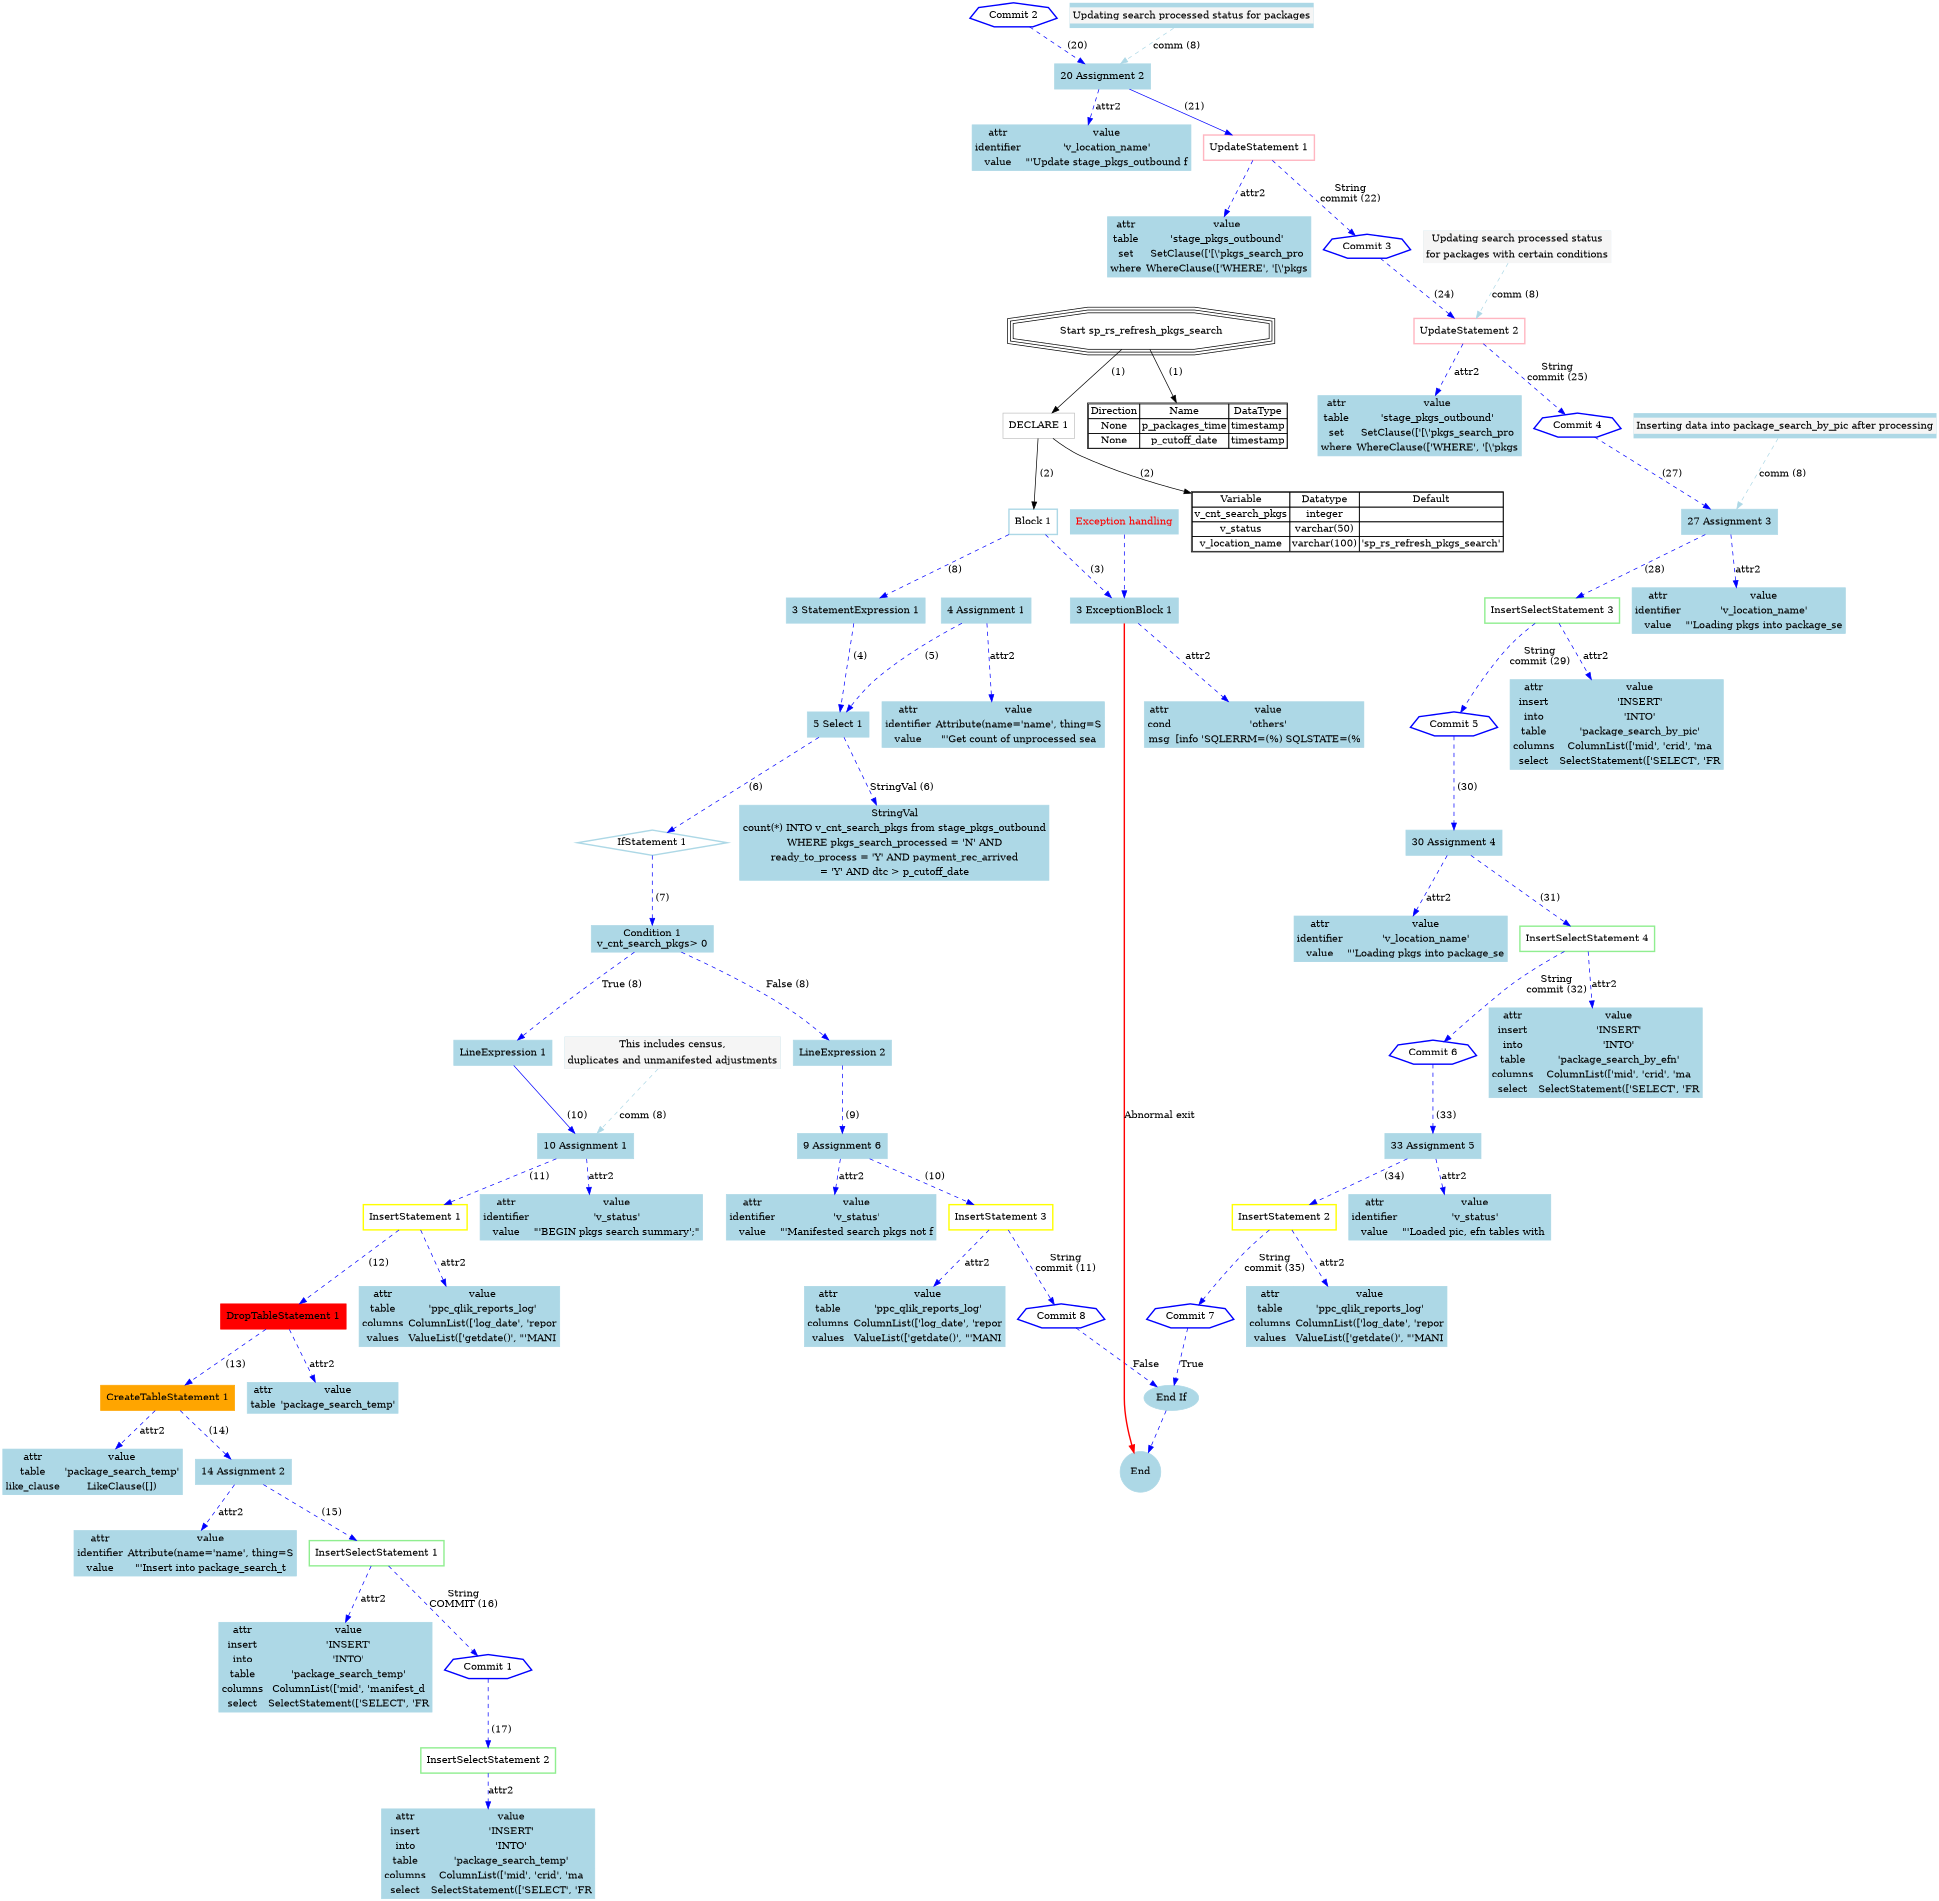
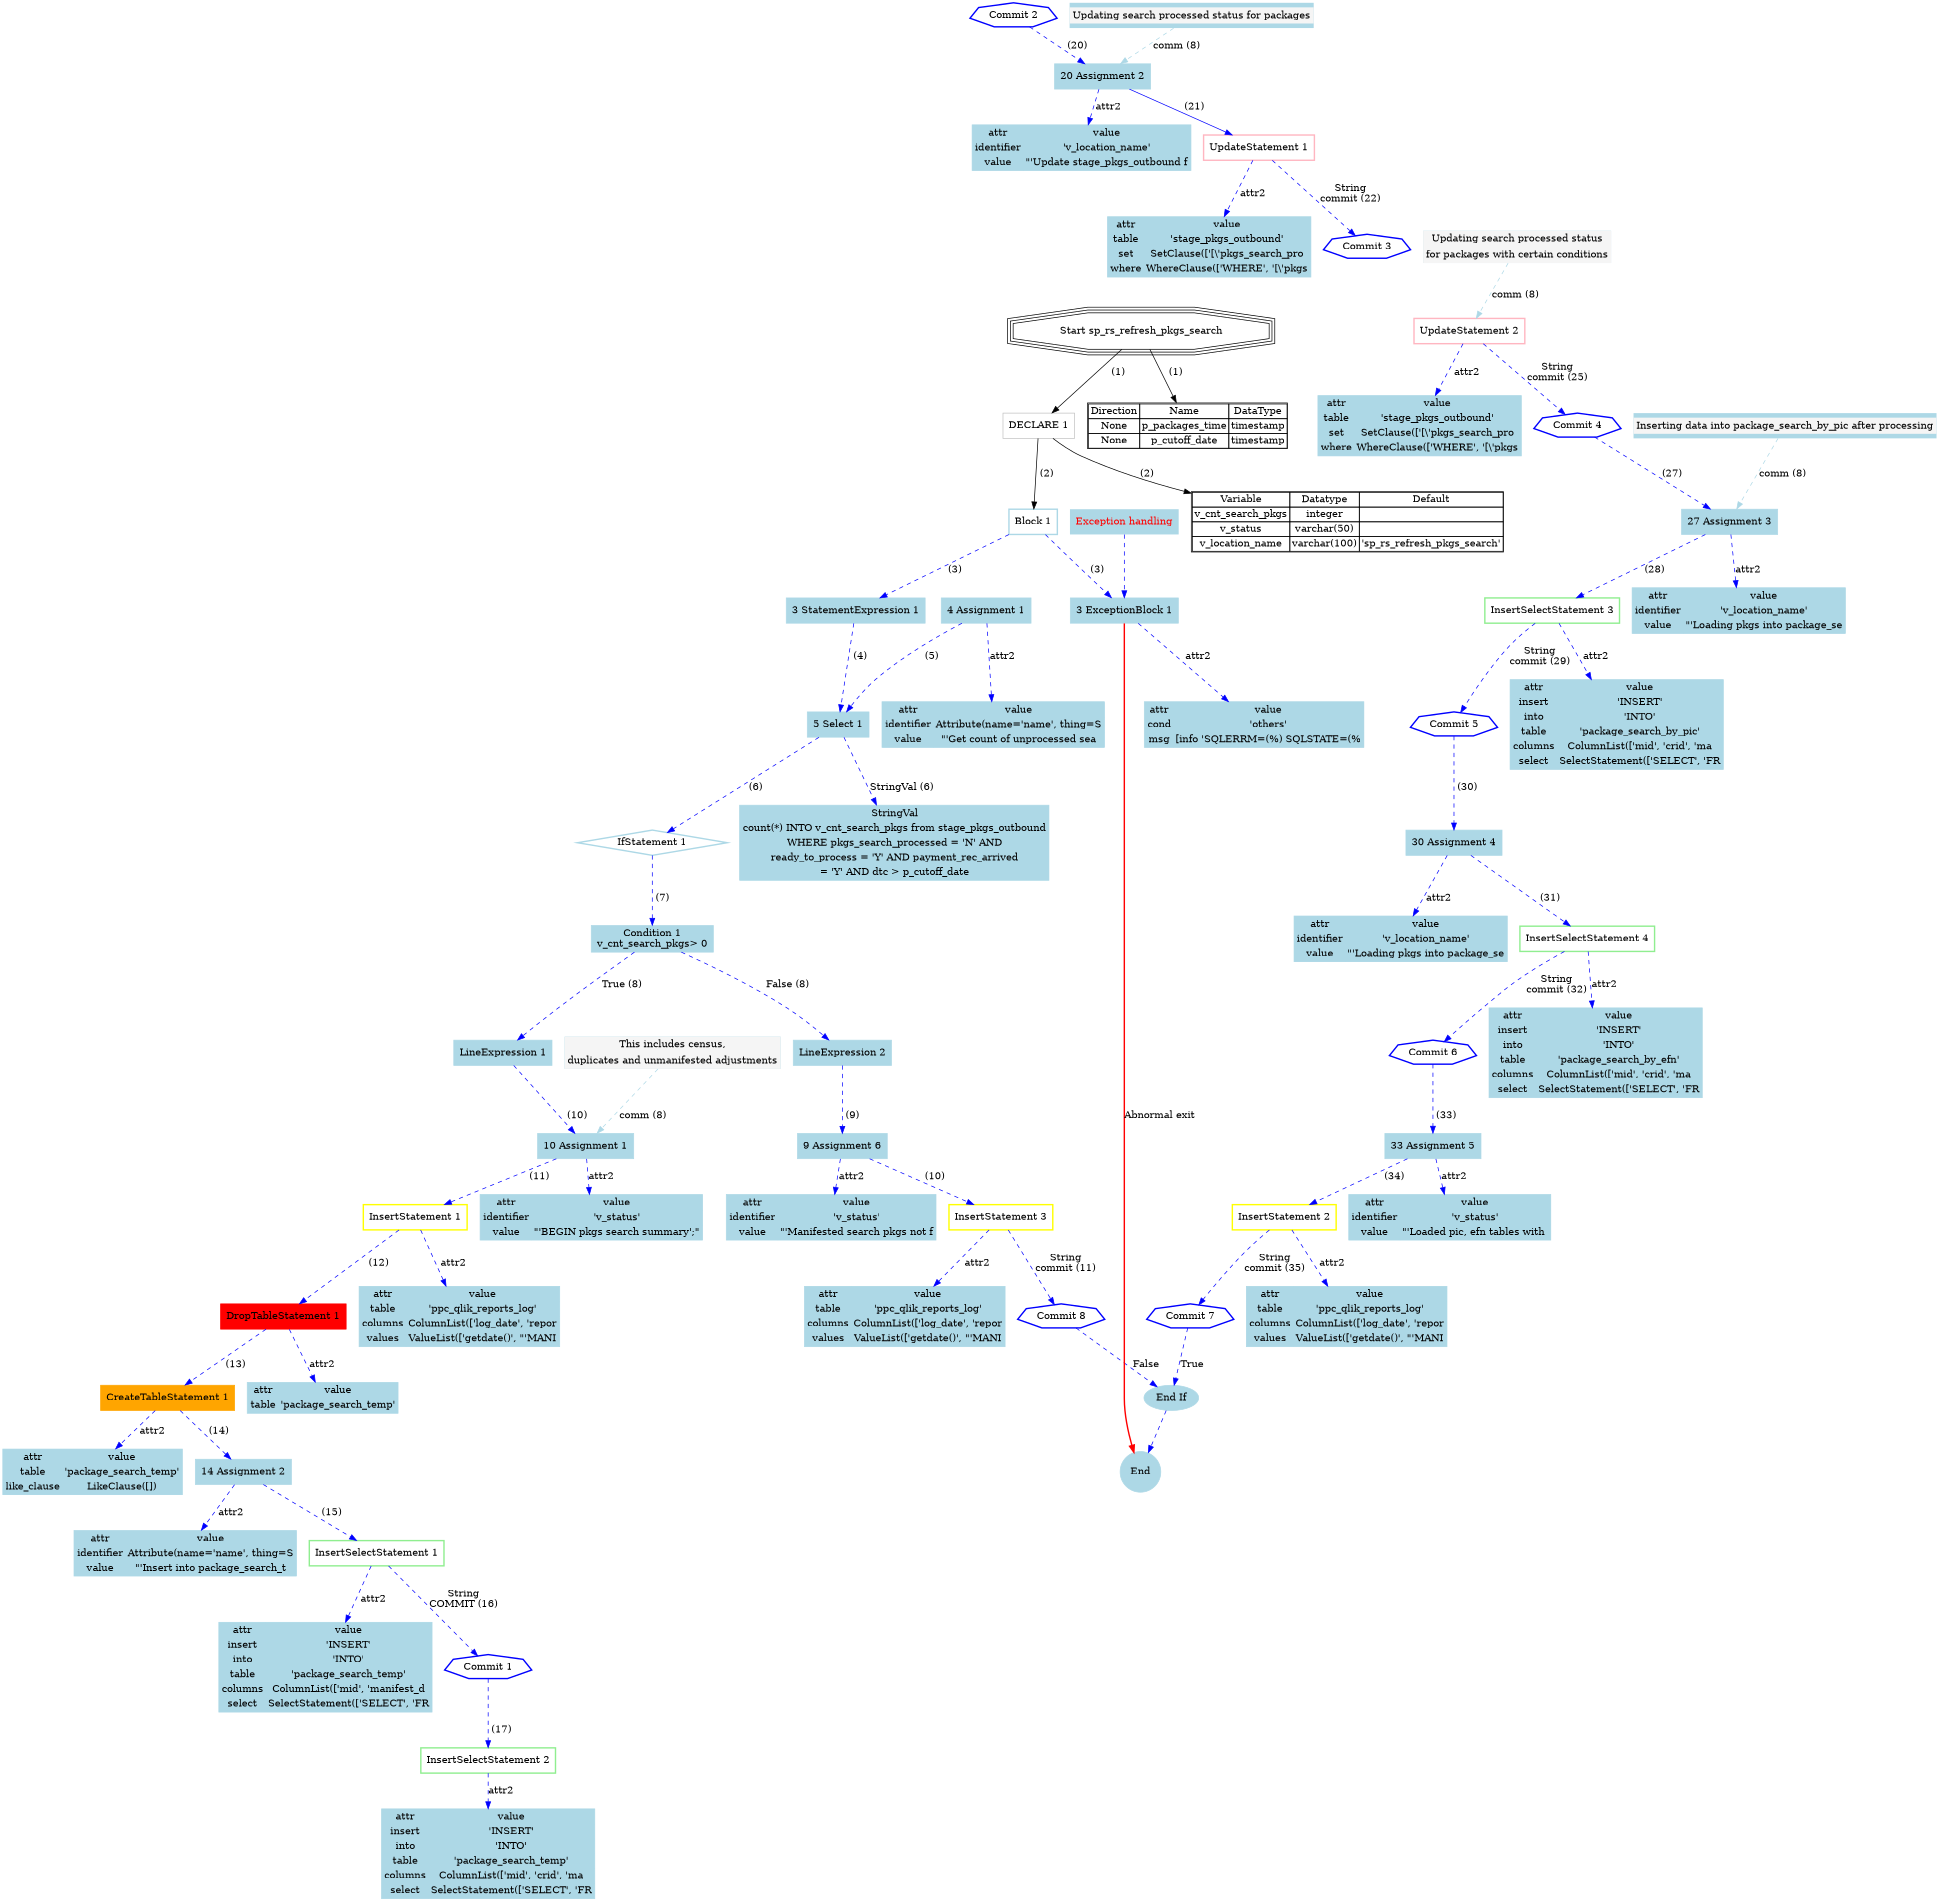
edge "Commit 3" -> "UpdateStatement 2": removed, label "(24)"
edge "Block 1" -> "3 StatementExpression 1": label " (8) " -> " (3) "
edge "LineExpression 1" -> "10 Assignment 1": style solid -> dashed
